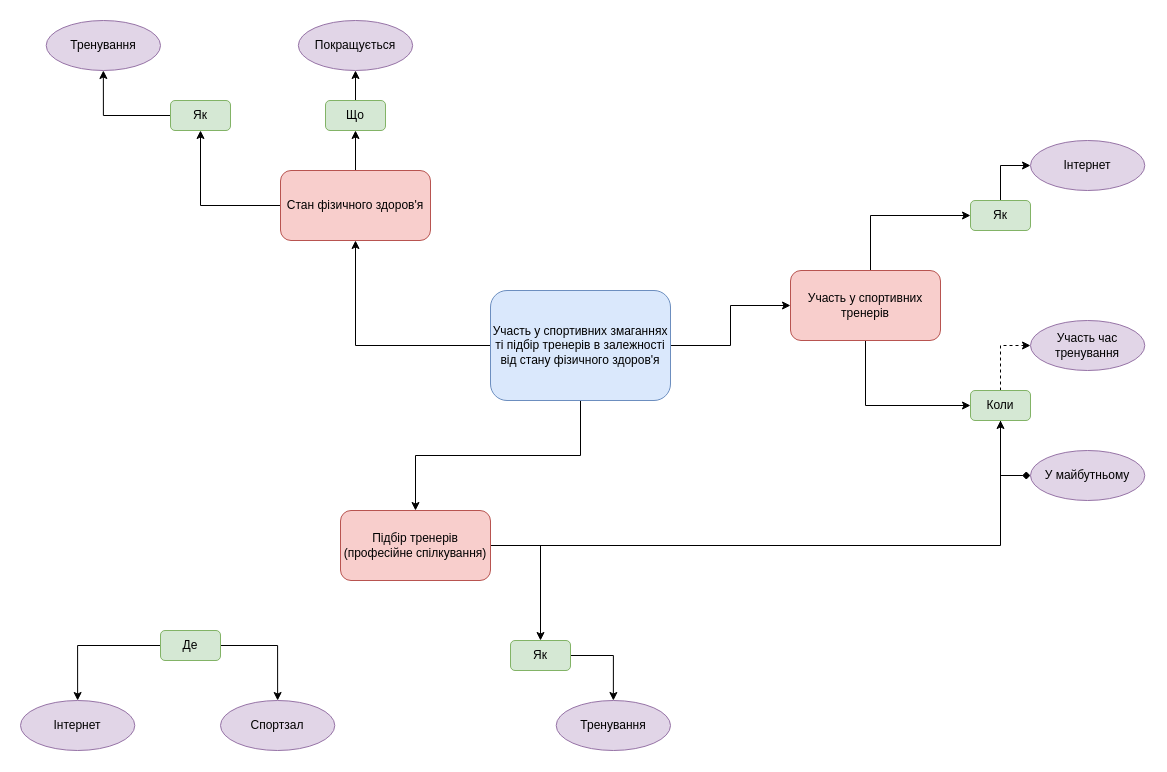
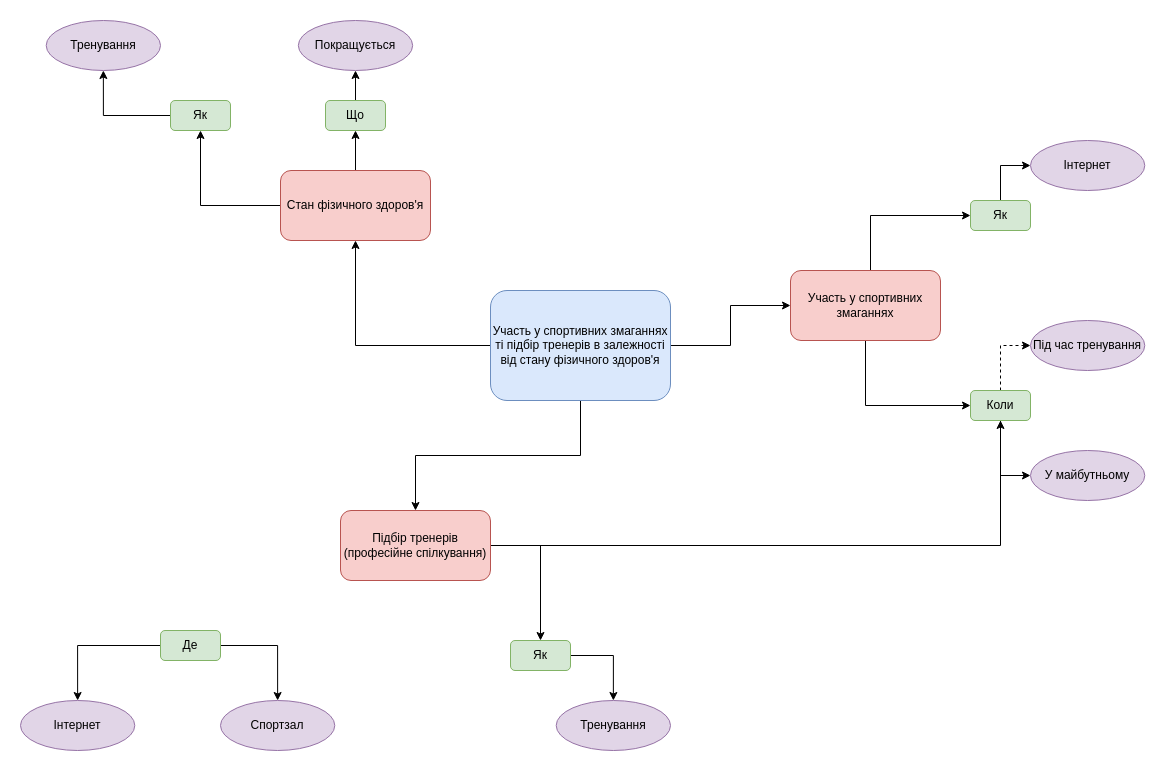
node "Участь у спортивних тренерів": label "Участь у спортивних тренерів" -> "Участь у спортивних змаганнях"
node "Участь час тренування": label "Участь час тренування" -> "Під час тренування"
edge "Коли" -> "У майбутньому": arrowhead diamond -> classic
